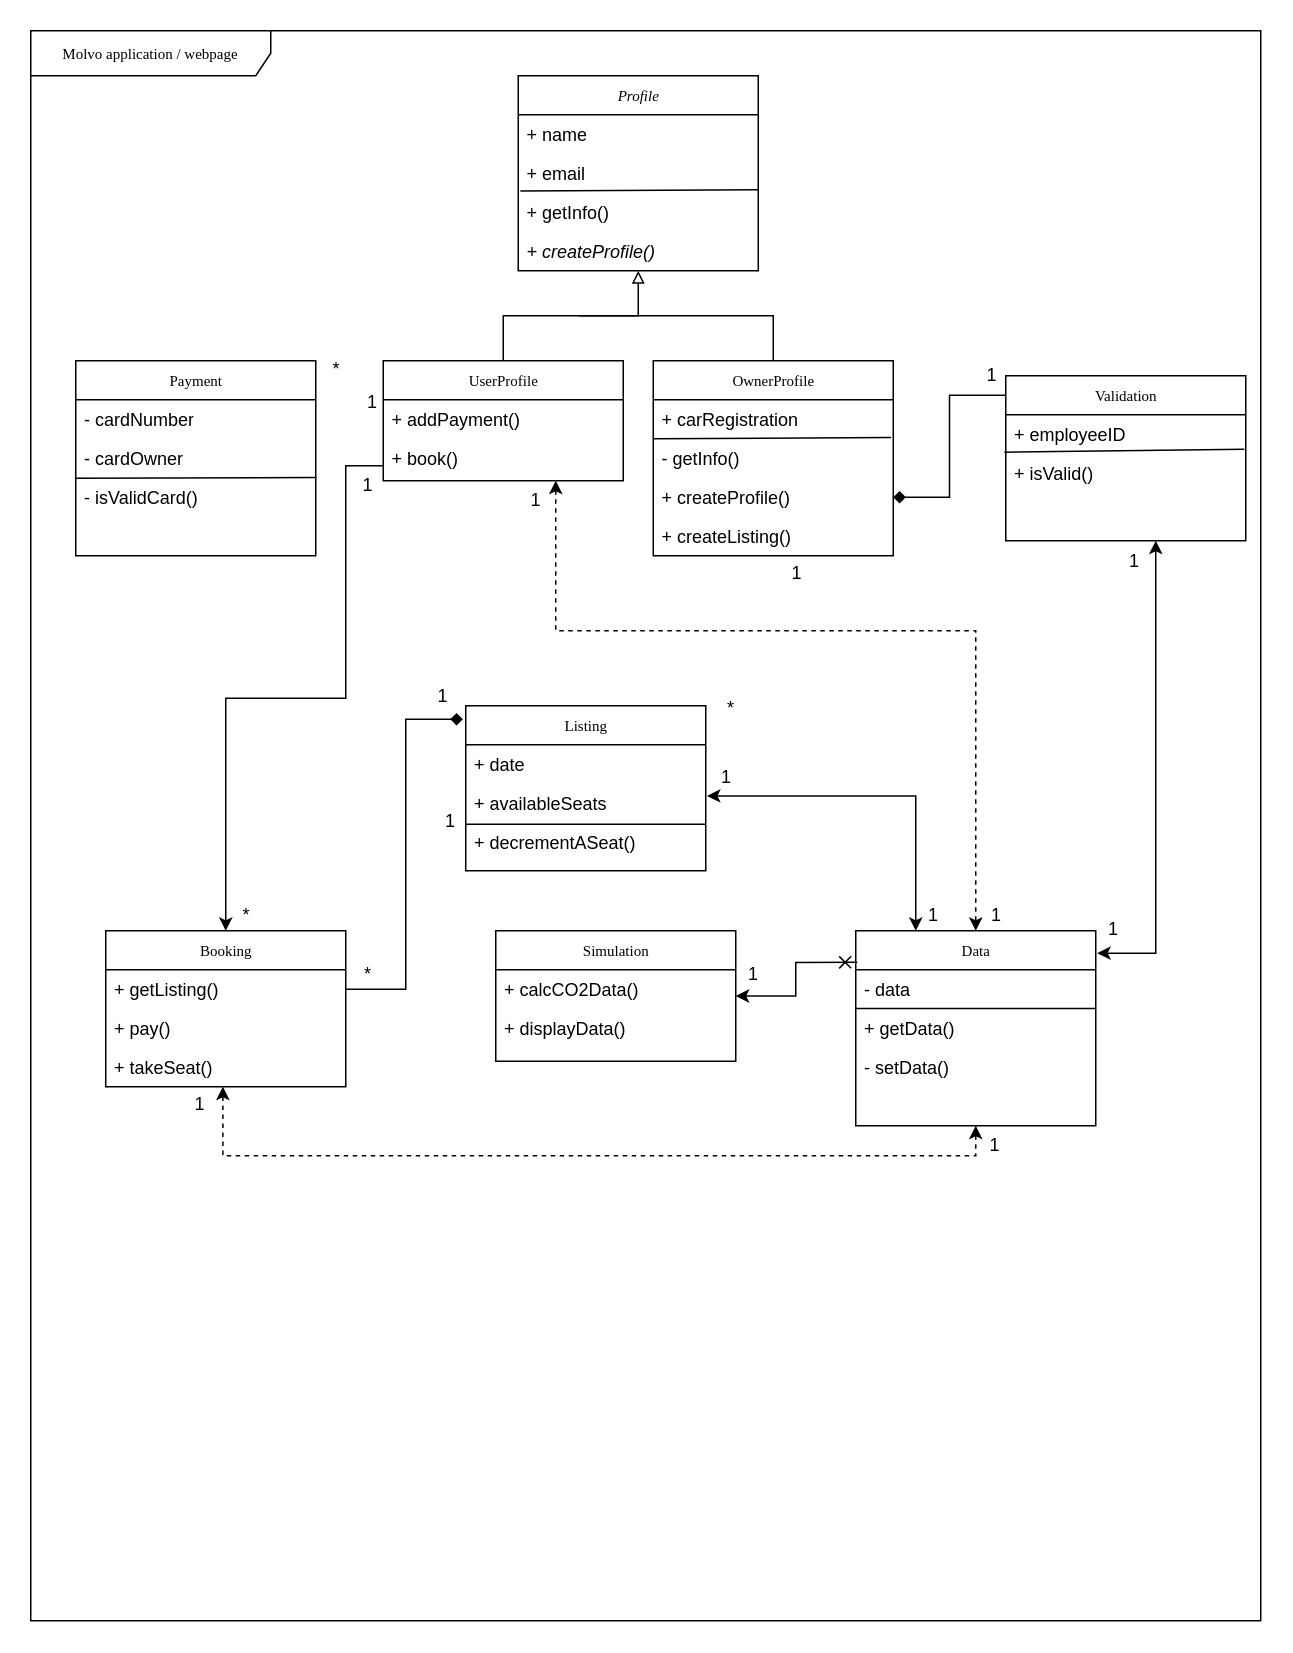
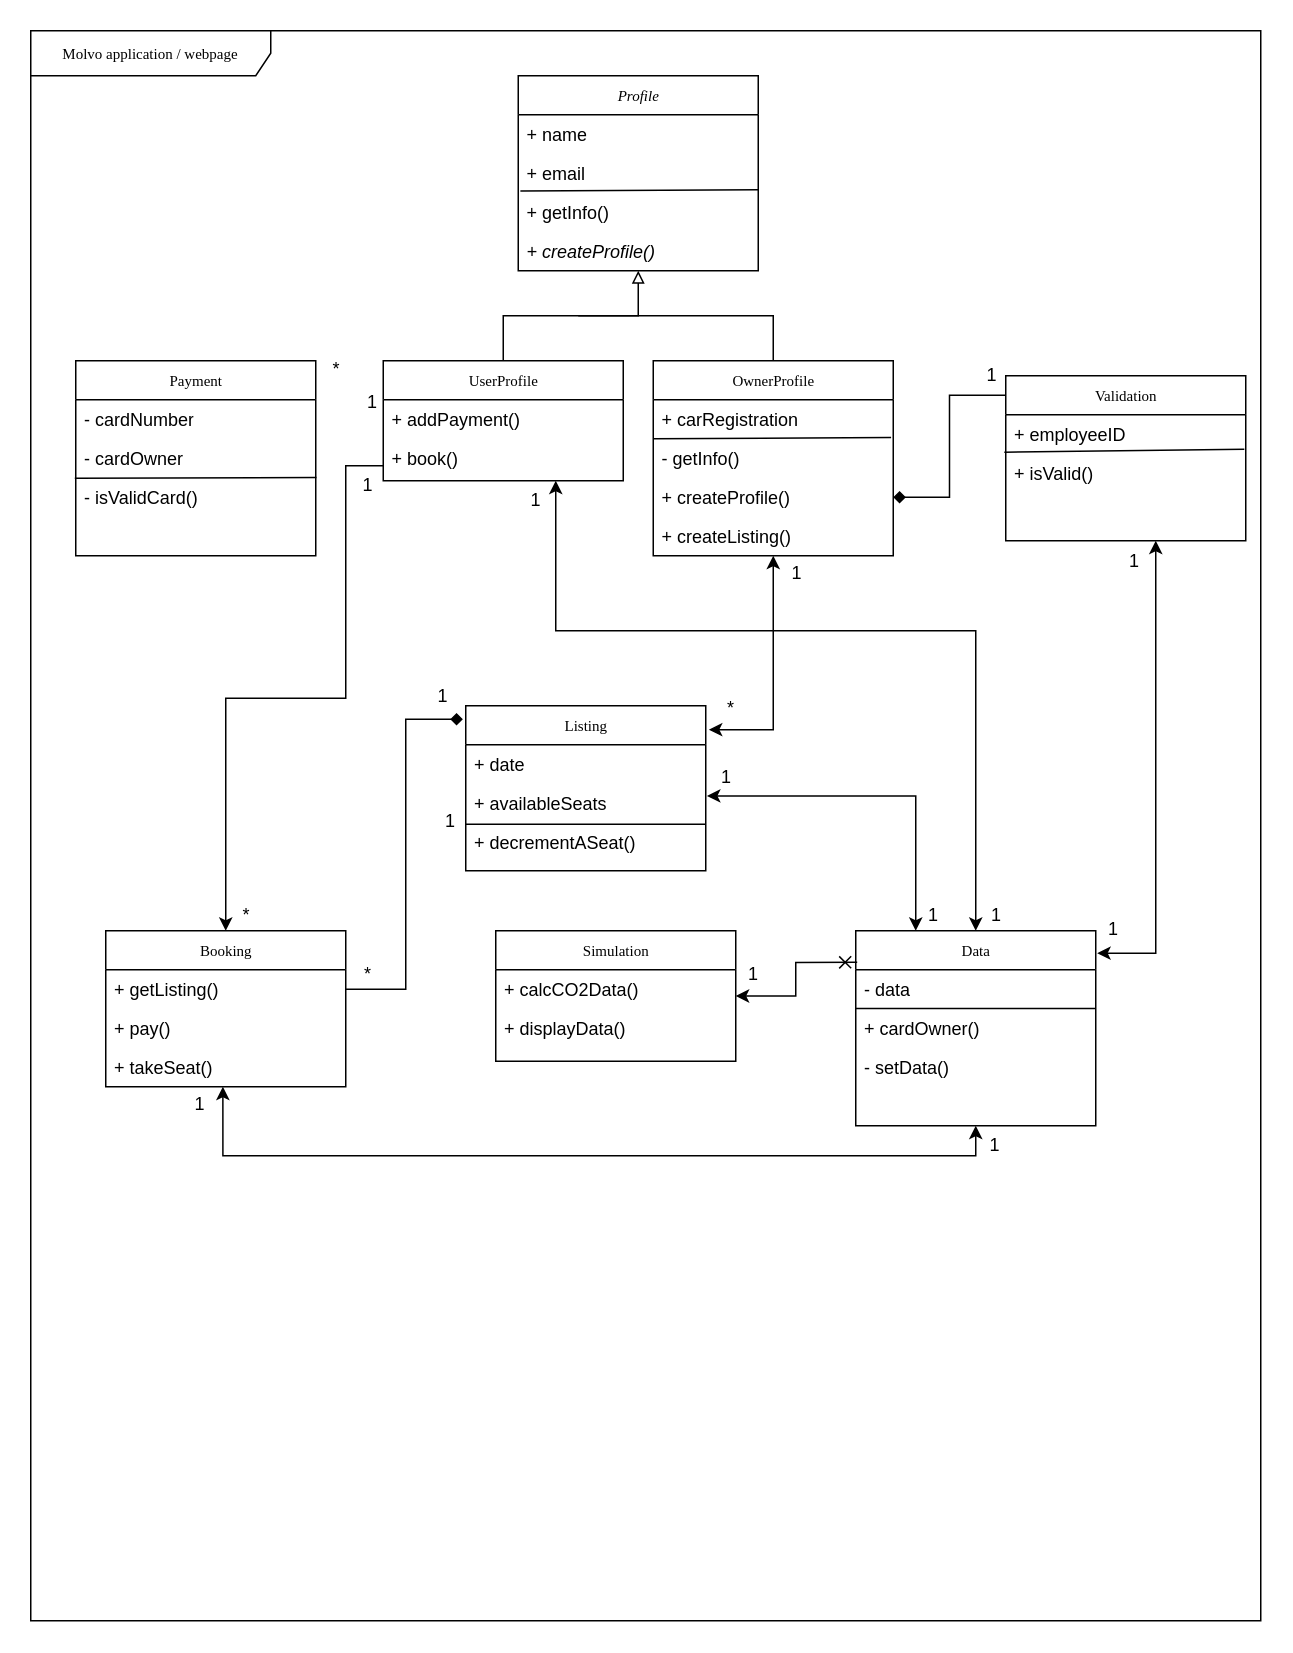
edge "UserProfile" -- "Data": style dashed -> solid
edge "OwnerProfile" -- "Listing": added
node "+ getData()": label "+ getData()" -> "+ cardOwner()"
edge "Data" -- "+ takeSeat()": style dashed -> solid
